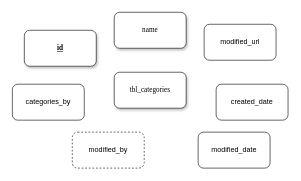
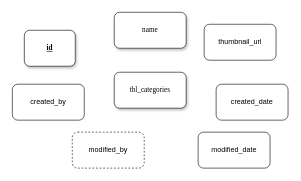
node "modified_url": label "modified_url" -> "thumbnail_url"
node "id": size 72x36 -> 51x36
node "categories_by": label "categories_by" -> "created_by"
